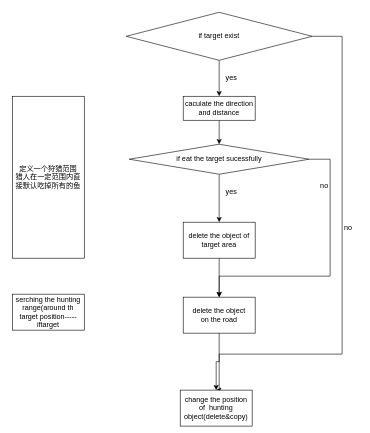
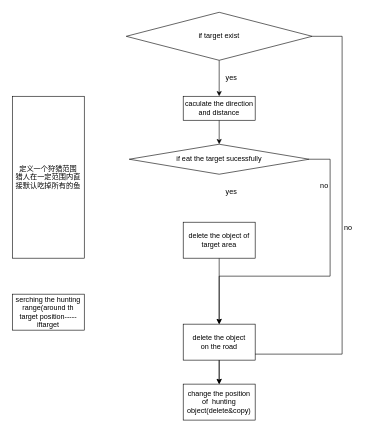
edge "if eat the target sucessfully" -> "delete the object of target area": removed
node "delete the object on the road": moved (219, 315) -> (219, 342)
node "change the position of hunting object(delete&copy)": moved (216, 408) -> (219, 402)
